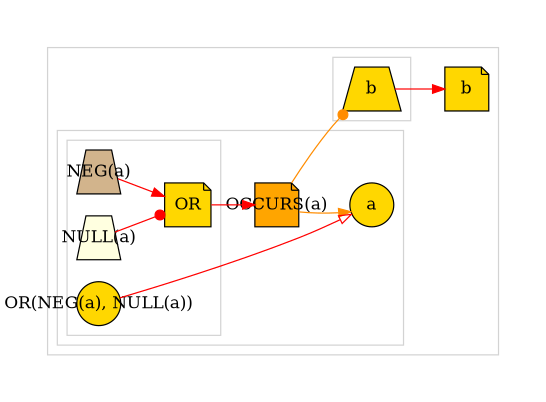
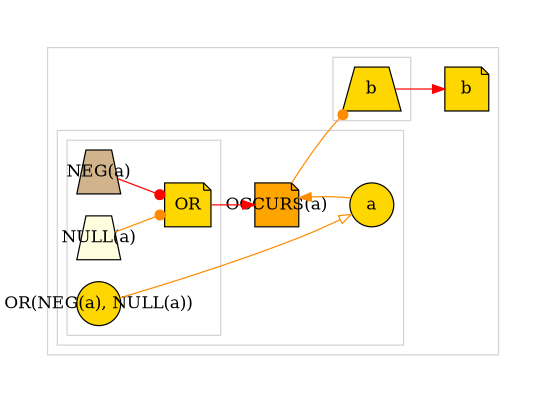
edge "NEG(a)" -> "OR": arrowhead normal -> dot
edge "OCCURS(a)" -> "a": reversed
edge "NULL(a)" -> "OR": color red -> darkorange
edge "OR(NEG(a), NULL(a))" -> "a": color red -> darkorange
